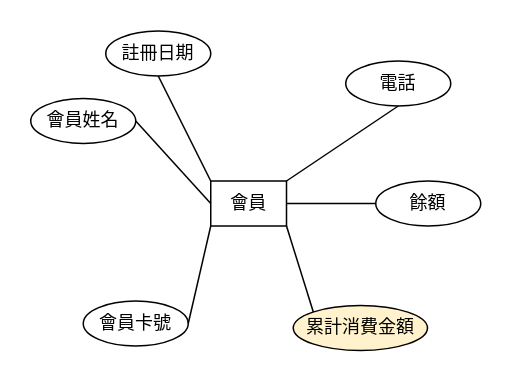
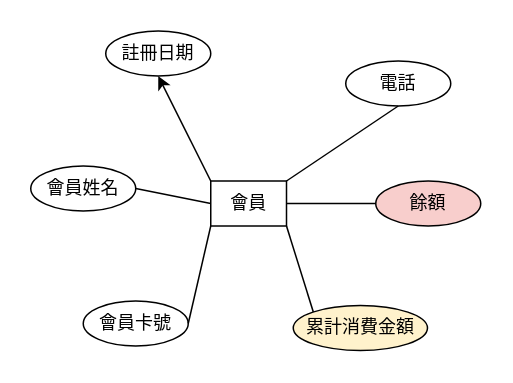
edge "註冊日期" -- "會員": arrowhead none -> classic
node "會員姓名": moved (83, 121) -> (83, 188)
node "餘額": fillcolor #ffffff -> #f8cecc
